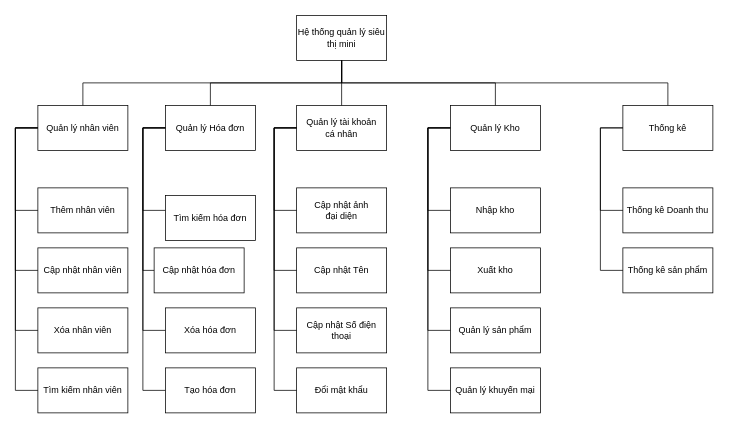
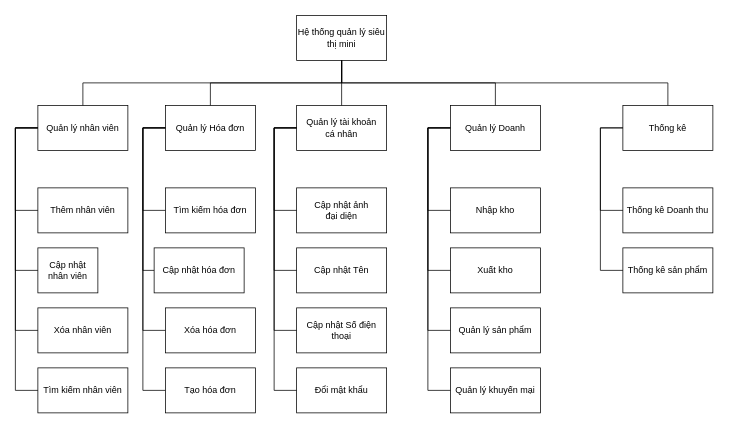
node "Quản lý Kho": label "Quản lý Kho" -> "Quản lý Doanh"
node "Tìm kiếm hóa đơn": moved (210, 218) -> (210, 210)
node "Cập nhật nhân viên": size 90x45 -> 60x45
